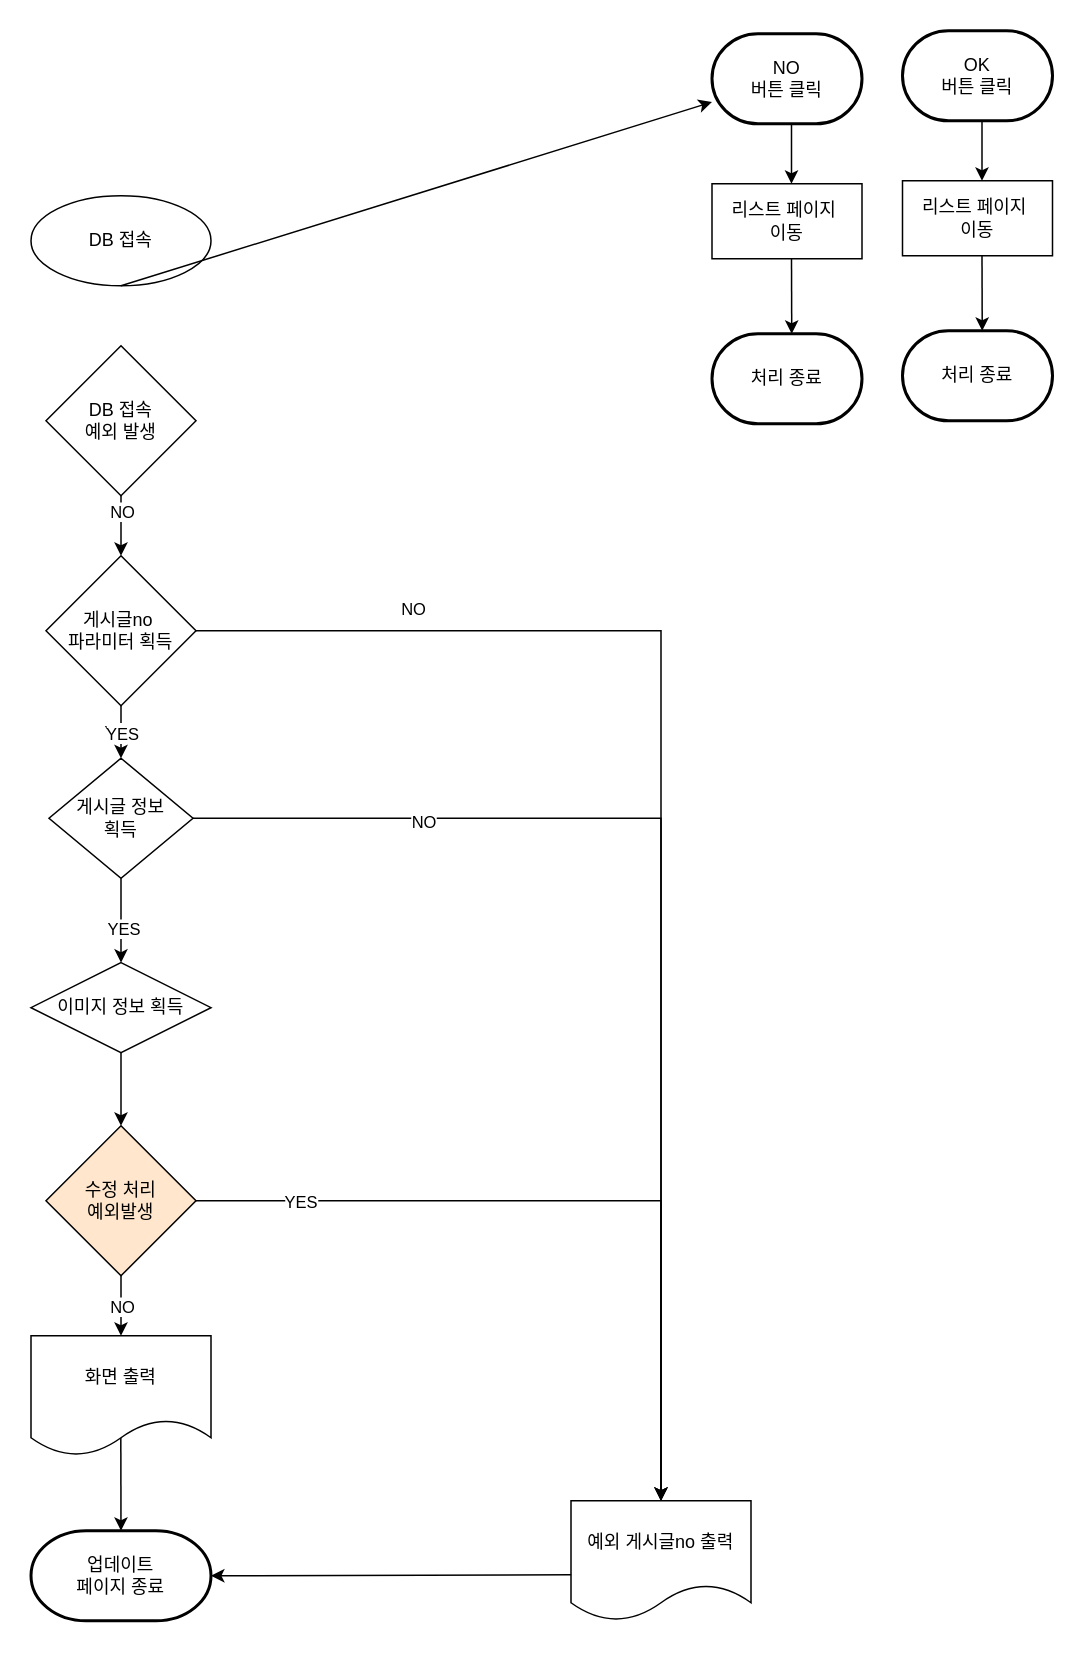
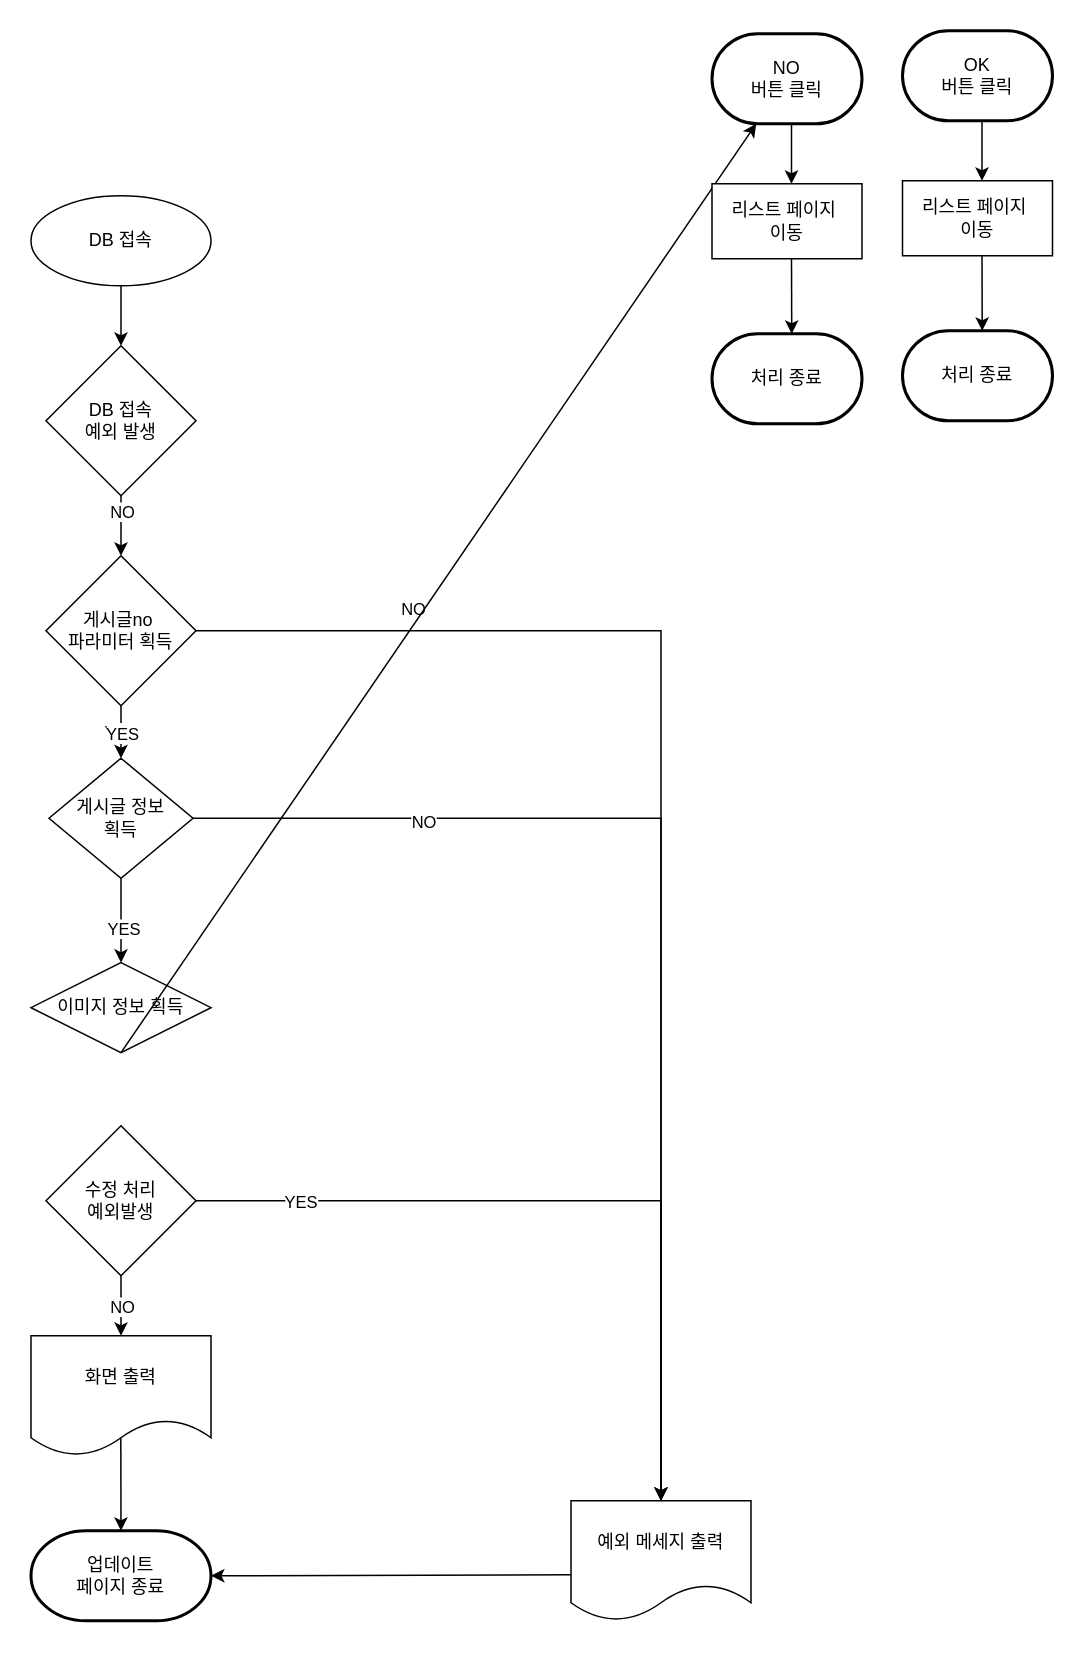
edge "DB 접속" -> "NO 버튼 클릭": now "DB 접속" -> "DB 접속 예외 발생"
edge "이미지 정보 획득" -> "수정 처리 예외발생": now "이미지 정보 획득" -> "NO 버튼 클릭"
node "수정 처리 예외발생": fillcolor #ffe6cc -> #ffffff
node "예외 게시글no 출력": label "예외 게시글no 출력" -> "예외 메세지 출력"
